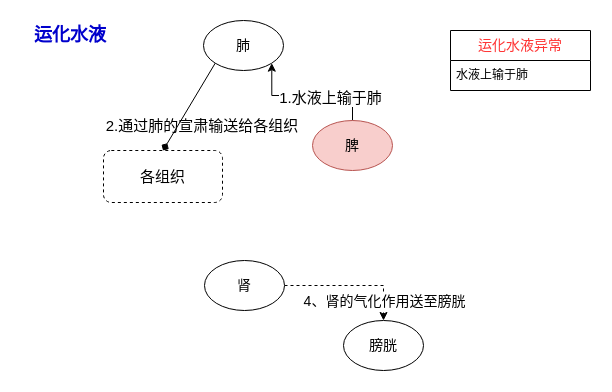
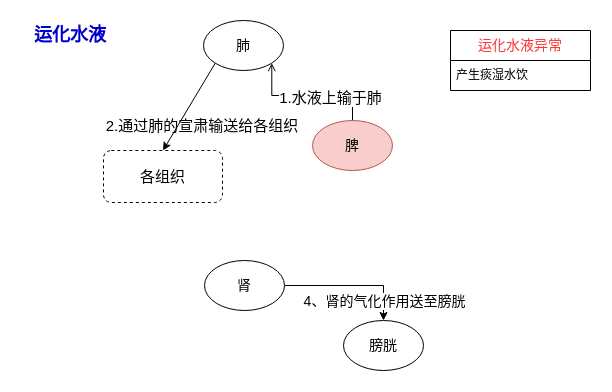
edge "脾" -> "肺": arrowhead classic -> open
node "水液上输于肺": label "水液上输于肺" -> "产生痰湿水饮"
edge "肺" -> "各组织": arrowhead diamond -> classic
edge "肾" -> "膀胱": style dashed -> solid
